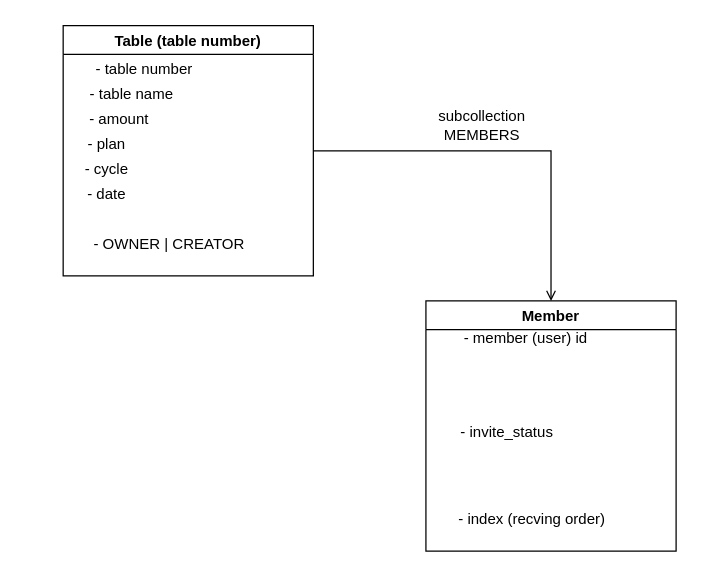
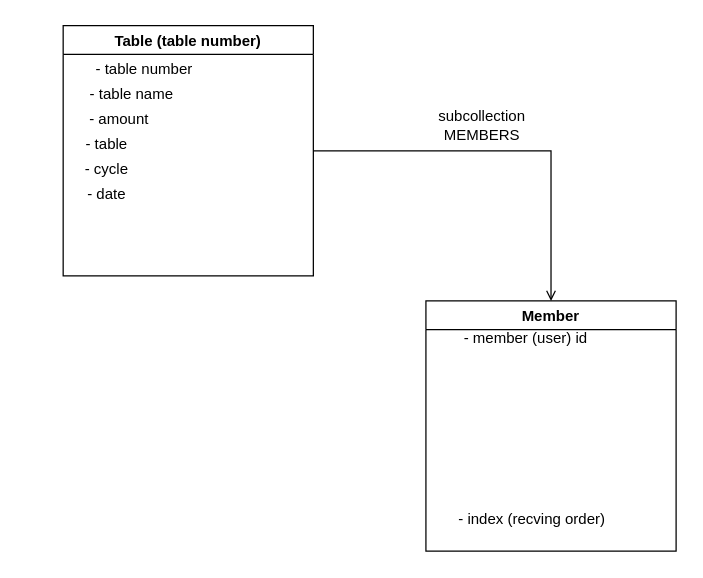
node "- plan": label "- plan" -> "- table"
node "- OWNER | CREATOR": removed
node "- invite_status": removed
